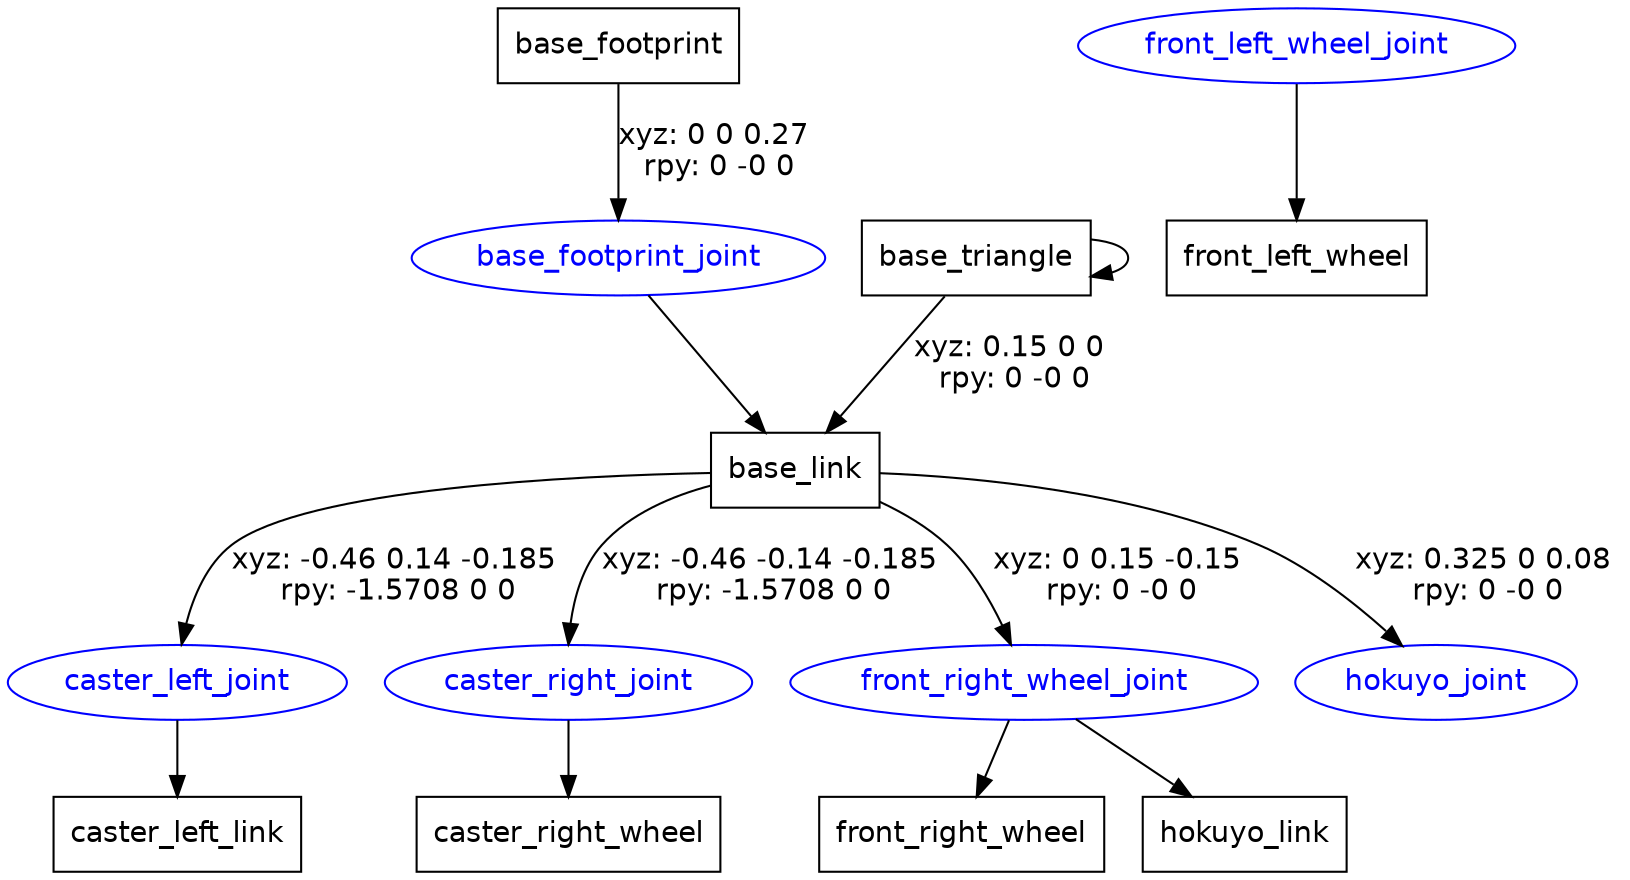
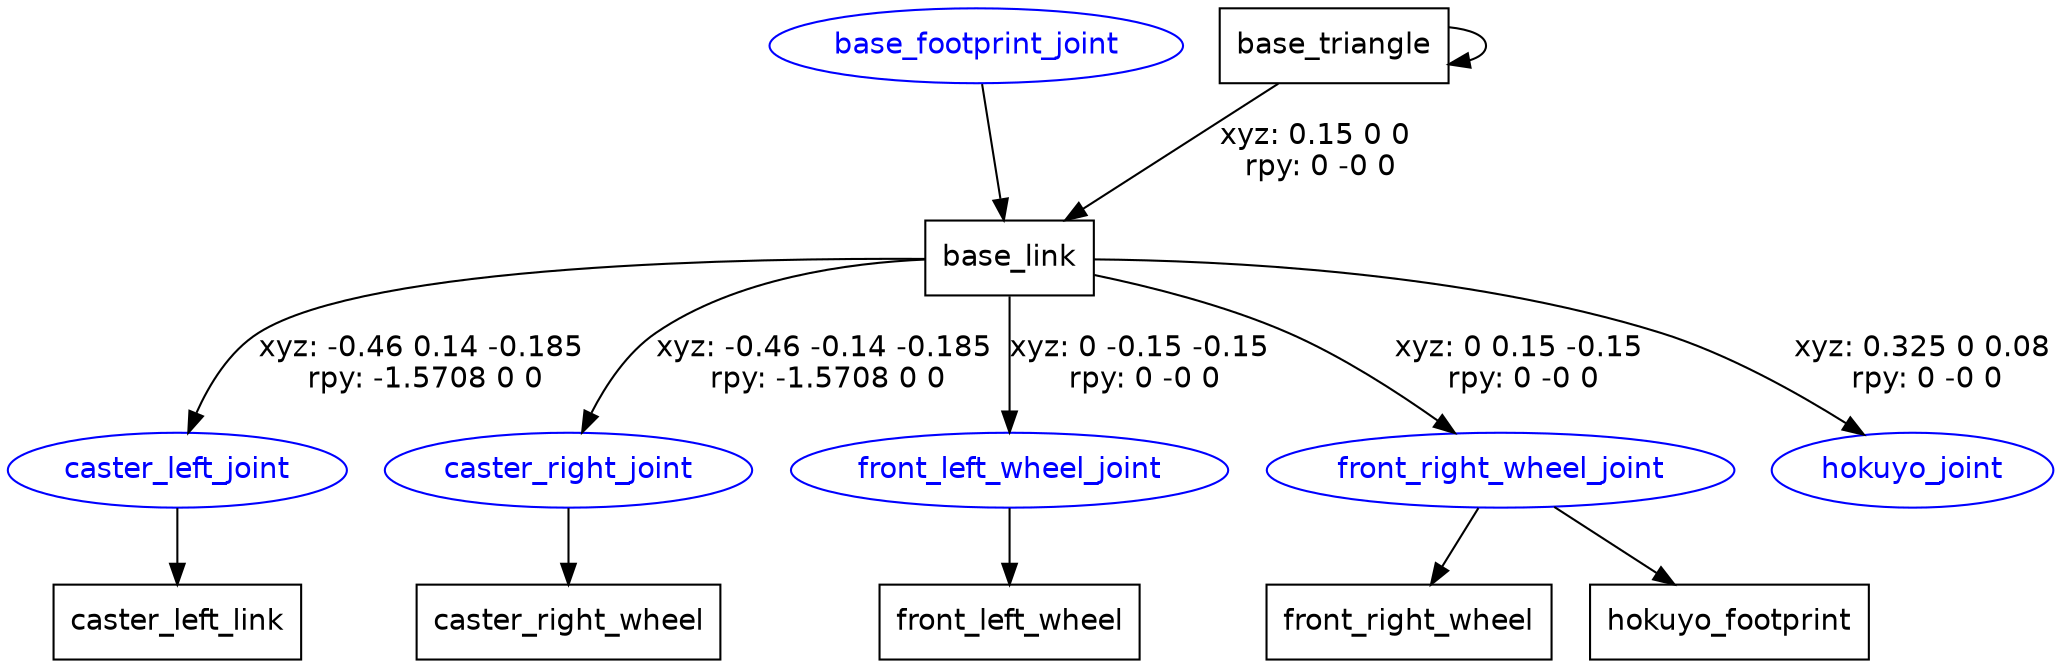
node "base_footprint": removed
edge "base_link" -> "front_left_wheel_joint": added, label "xyz: 0 -0.15 -0.15 rpy: 0 -0 0"
node "hokuyo_link": label "hokuyo_link" -> "hokuyo_footprint"
